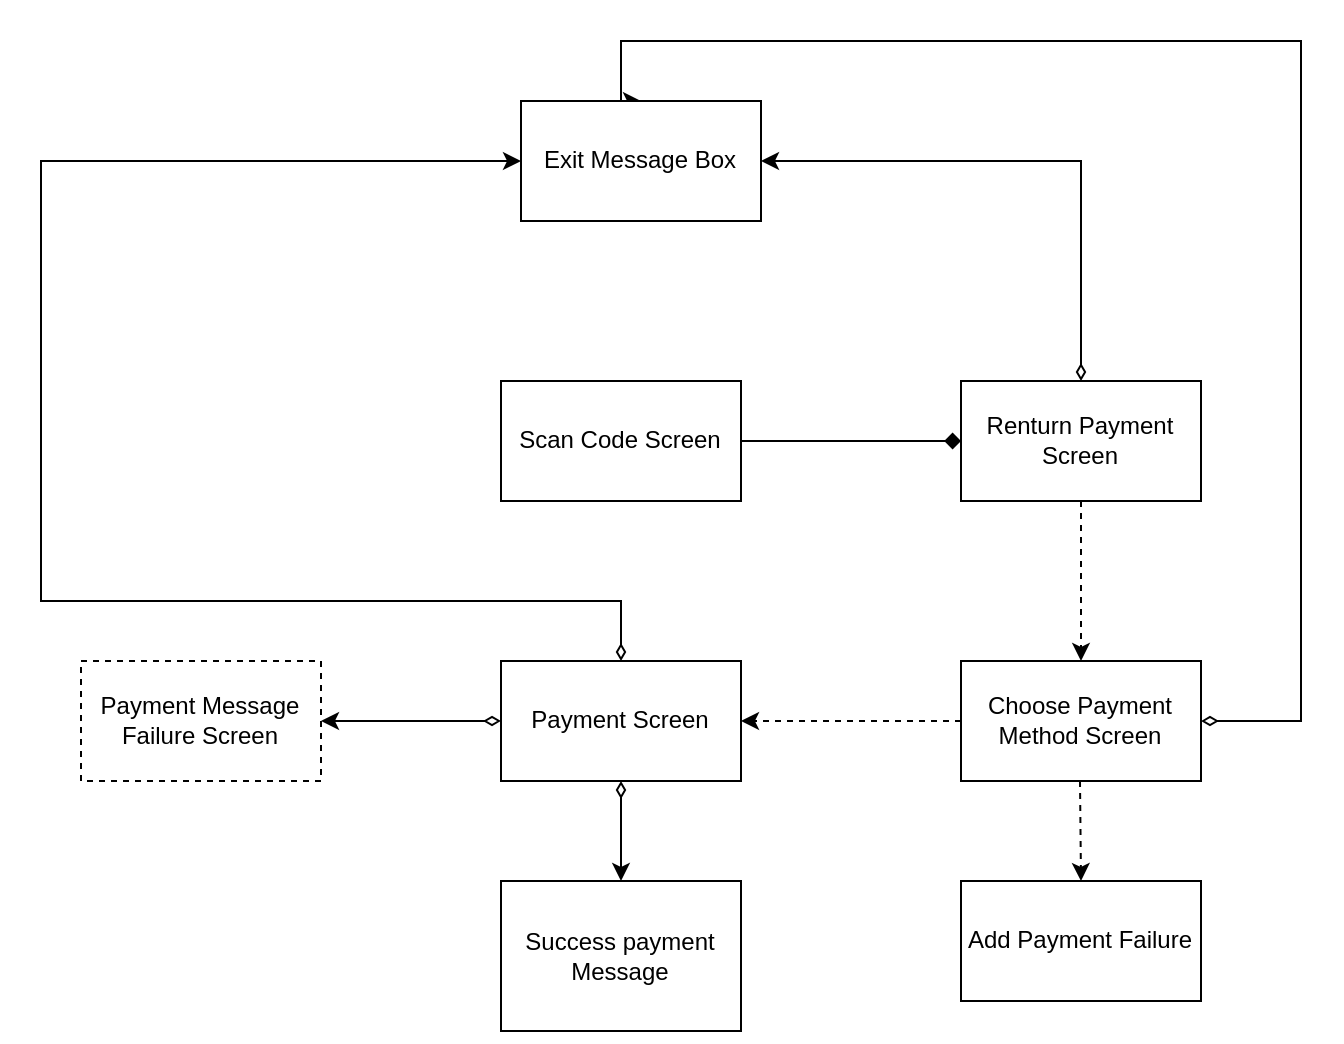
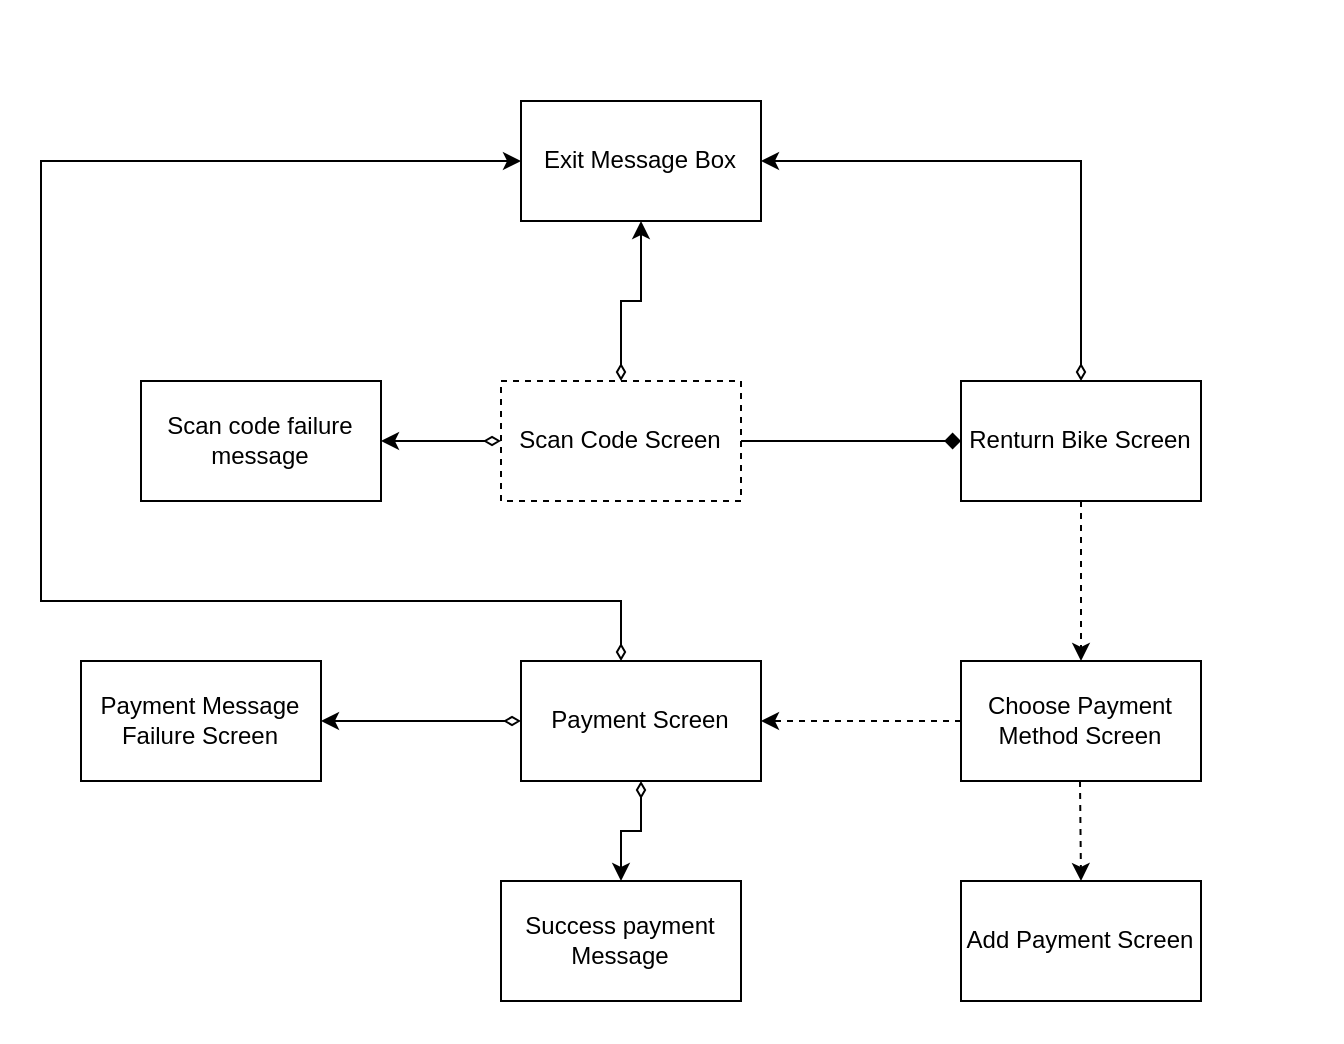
edge "Exit Message Box" -- "Choose Payment Method Screen": removed
edge "Exit Message Box" -- "Scan Code Screen": added
node "Scan code failure message": added
edge "Scan code failure message" -- "Scan Code Screen": added
node "Scan Code Screen": style solid -> dashed
node "Renturn Payment Screen": label "Renturn Payment Screen" -> "Renturn Bike Screen"
node "Payment Message Failure Screen": style dashed -> solid
node "Payment Screen": moved (621, 721) -> (641, 721)
node "Add Payment Failure": label "Add Payment Failure" -> "Add Payment Screen"
node "Success payment Message": size 240x150 -> 240x120
